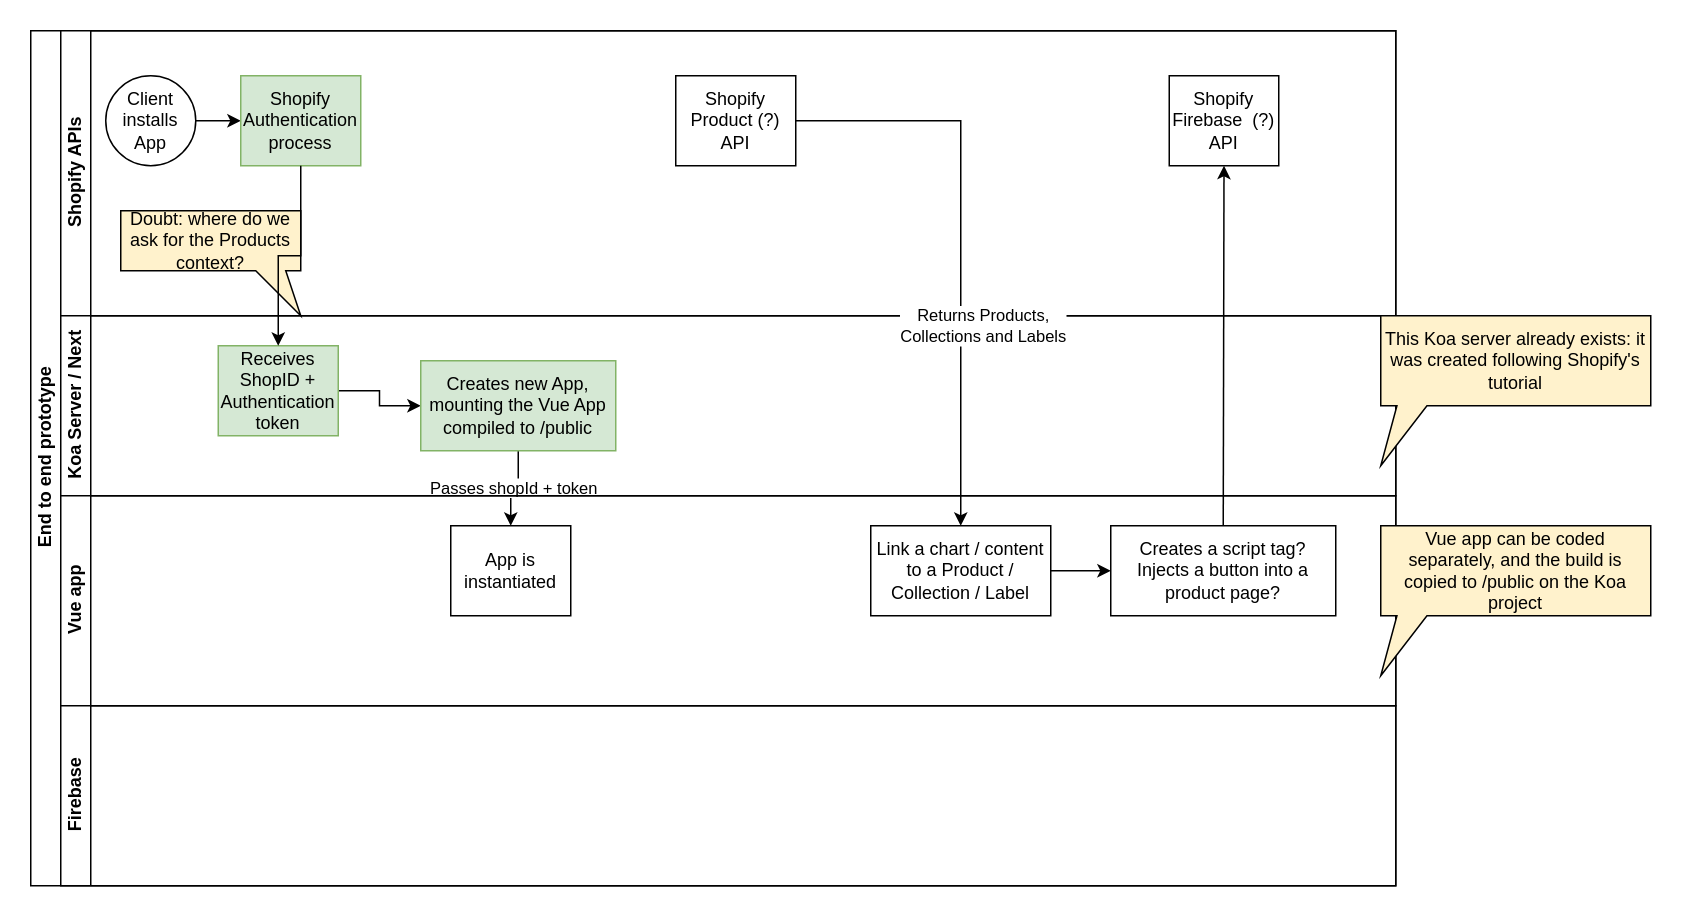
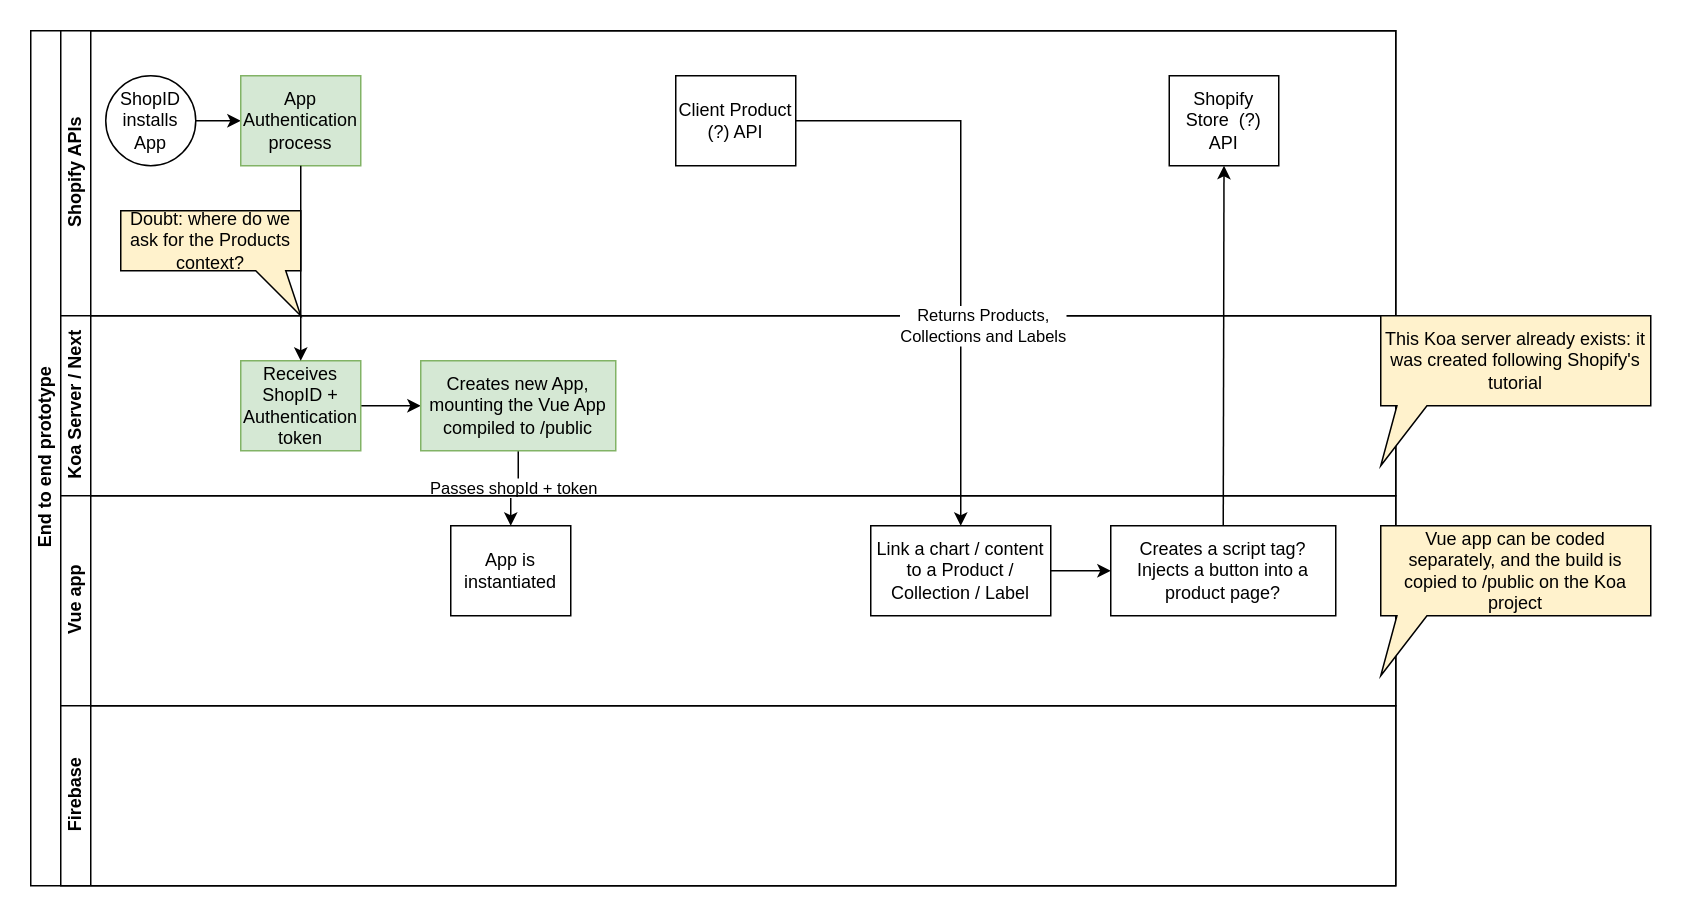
node "Client installs App": label "Client installs App" -> "ShopID installs App"
node "Shopify Authentication process": label "Shopify Authentication process" -> "App Authentication process"
node "Shopify Product (?) API": label "Shopify Product (?) API" -> "Client Product (?) API"
node "Shopify Firebase (?) API": label "Shopify Firebase (?) API" -> "Shopify Store (?) API"
node "Receives ShopID + Authentication token": moved (278, 391) -> (301, 406)
